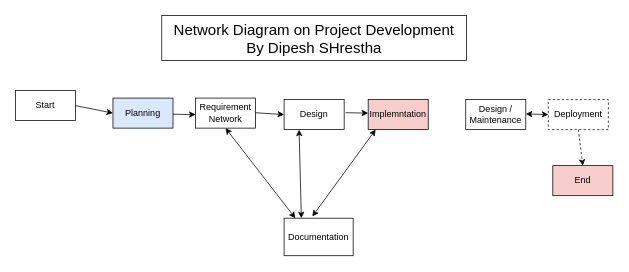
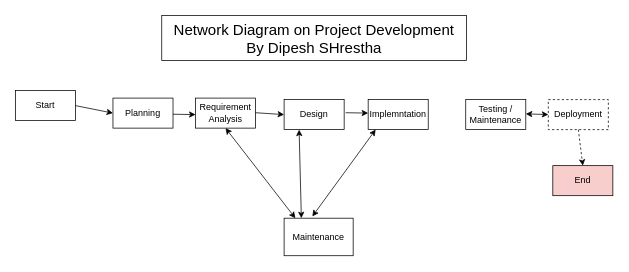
node "Planning": fillcolor #dae8fc -> #ffffff
node "Requirement Network": label "Requirement Network" -> "Requirement Analysis"
node "Implemntation": fillcolor #f8cecc -> #ffffff
node "Design / Maintenance": label "Design / Maintenance" -> "Testing / Maintenance"
node "Documentation": label "Documentation" -> "Maintenance"
